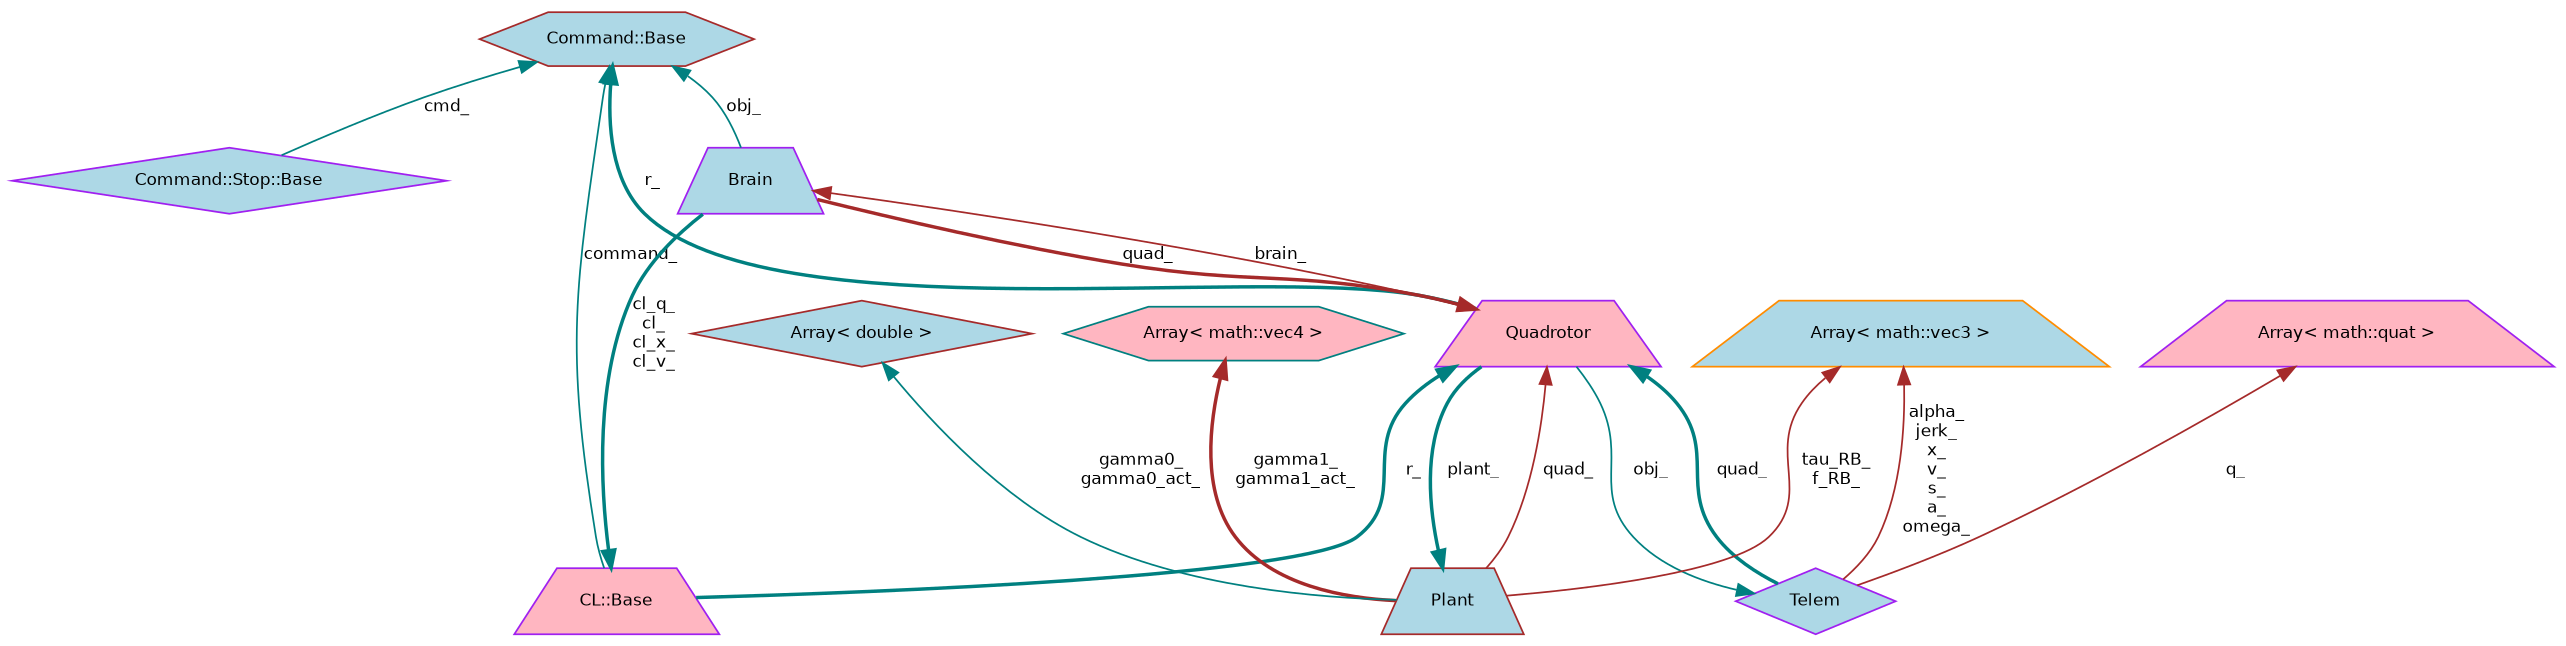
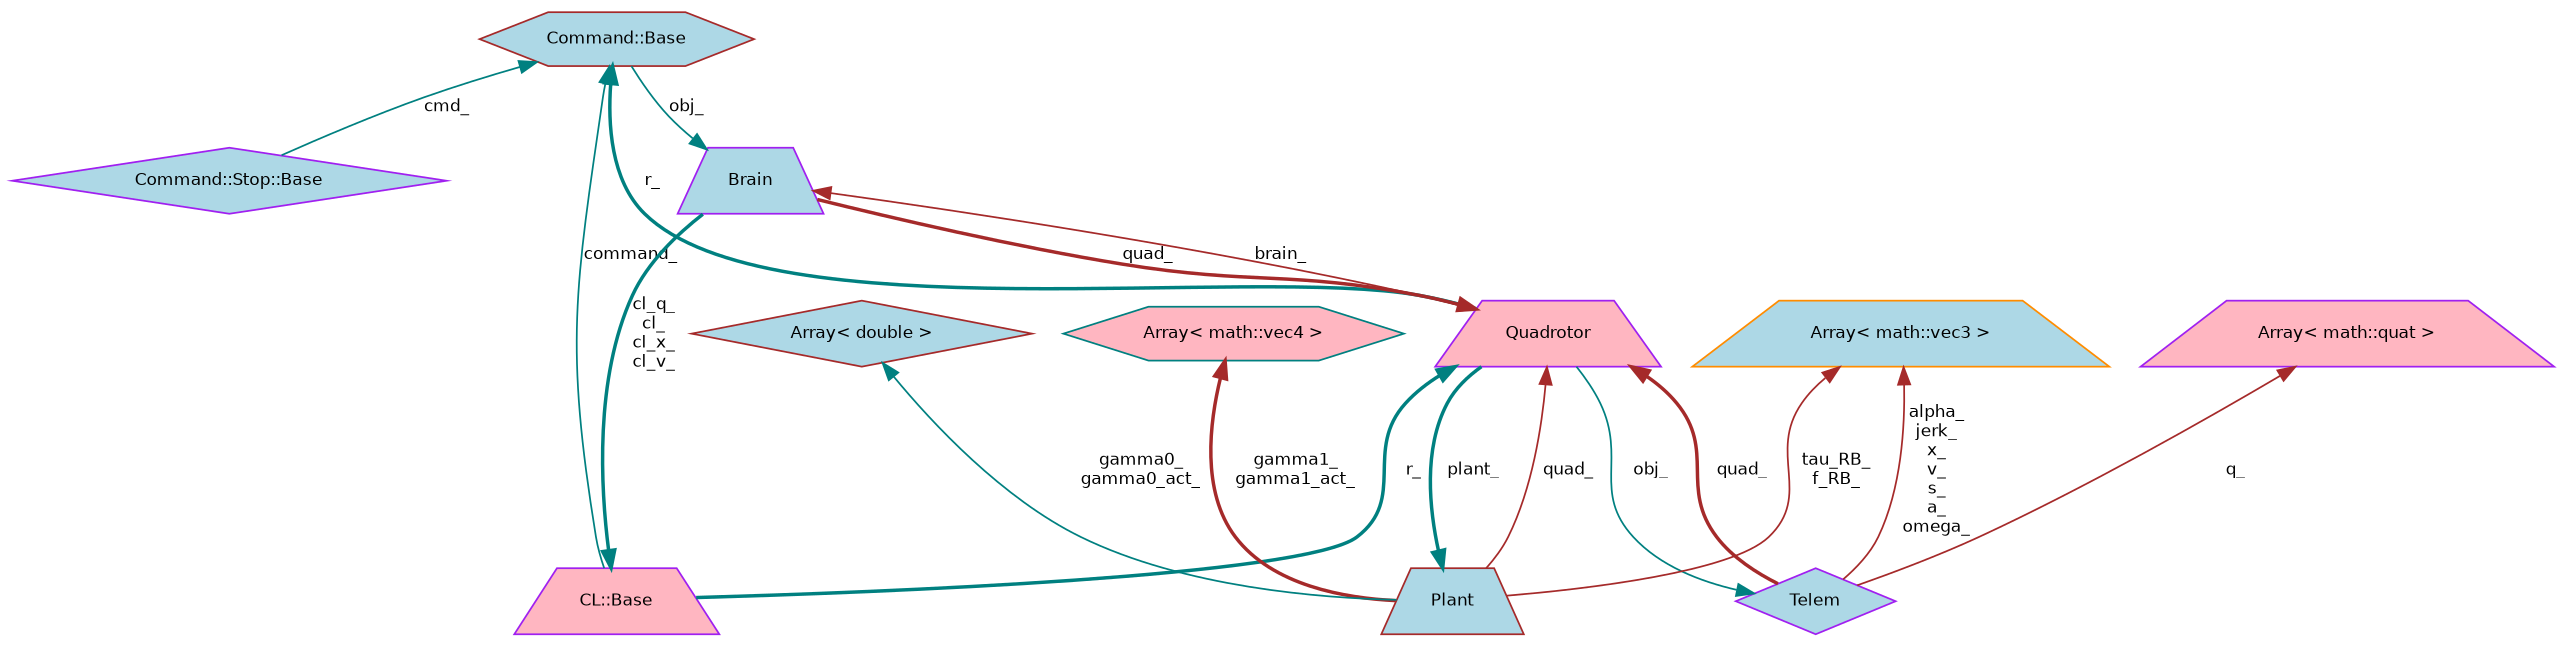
edge "Brain" -> "Command::Base": reversed
edge "Telem" -> "Quadrotor": color teal -> brown
